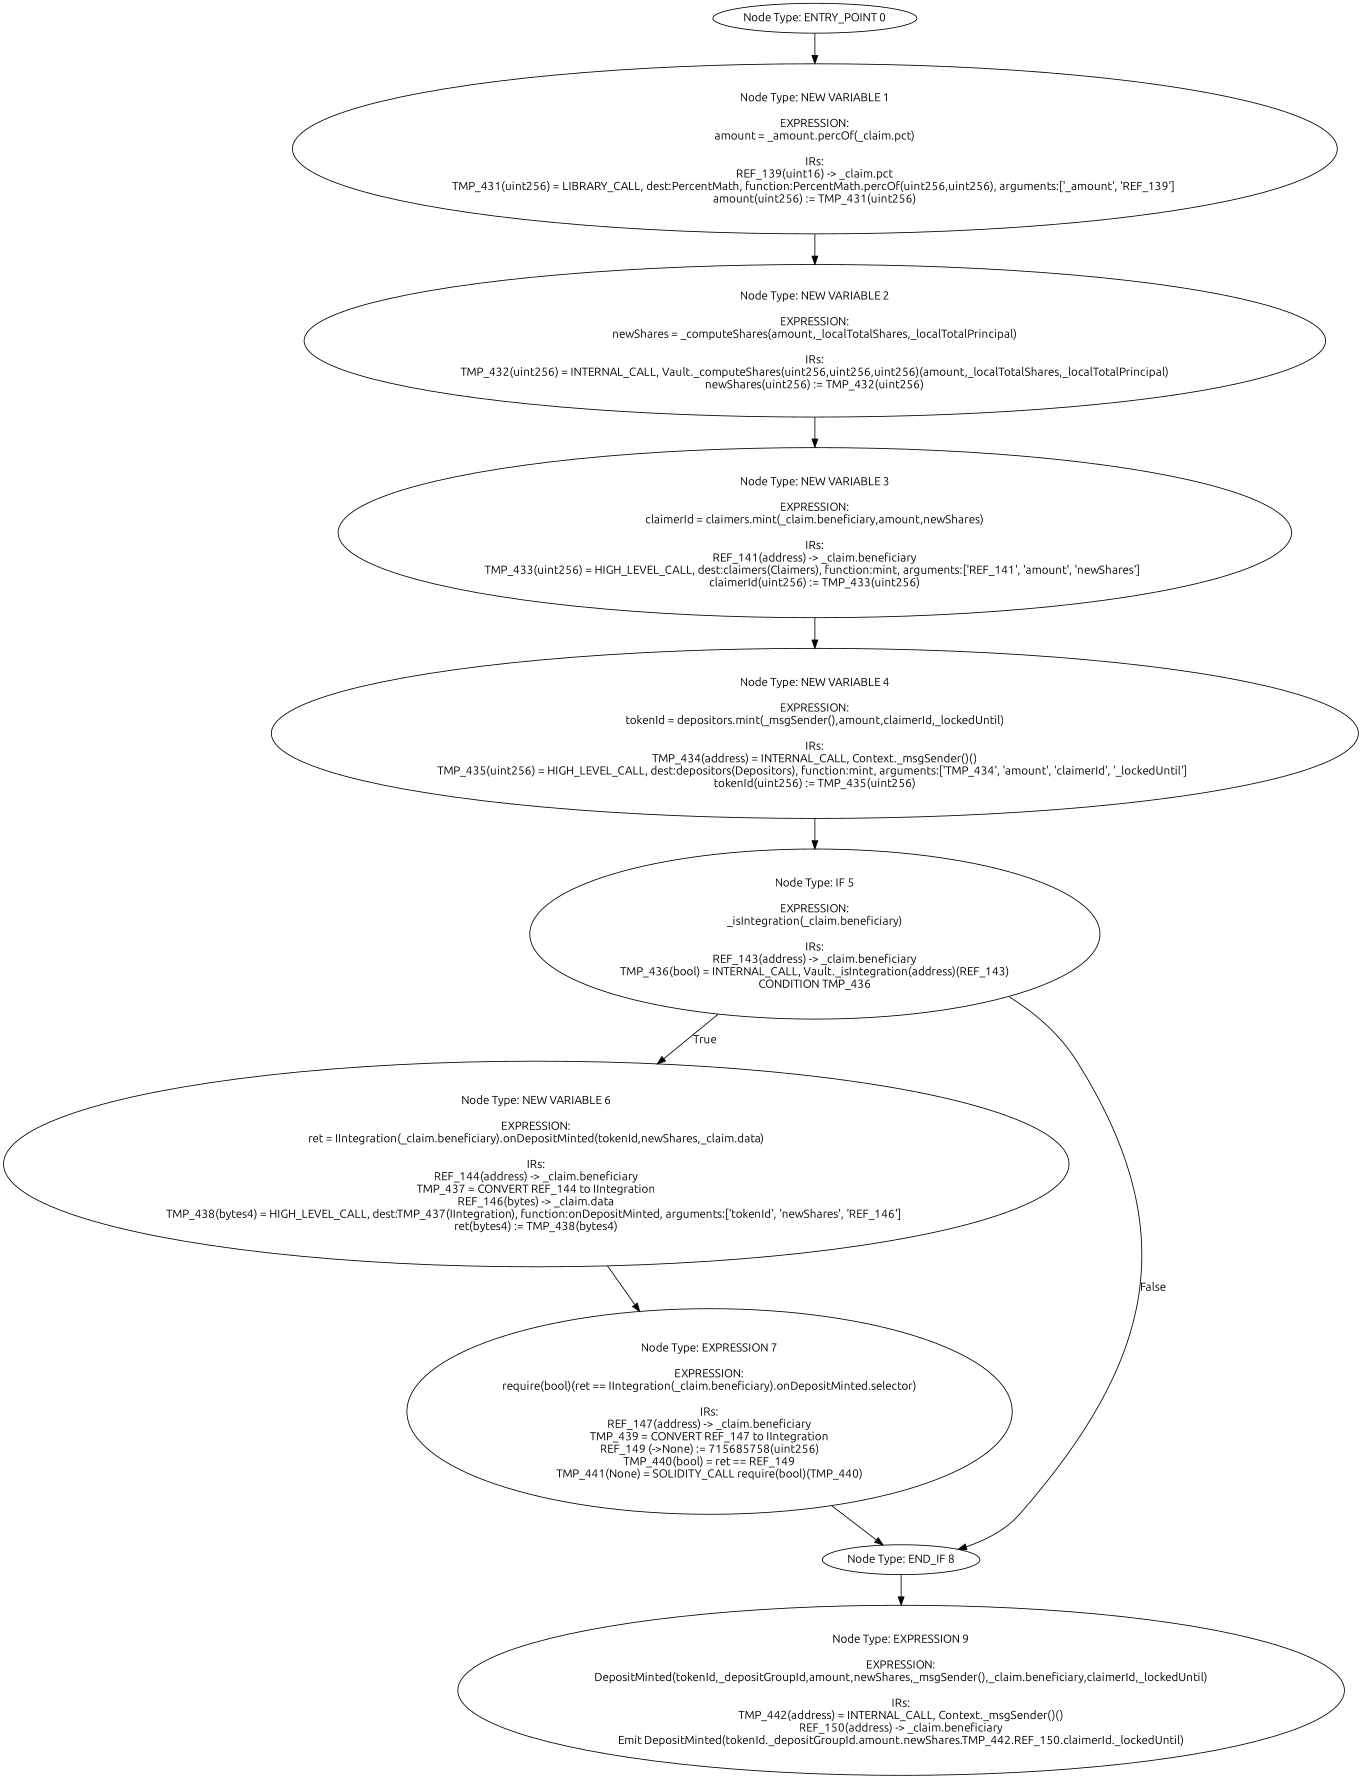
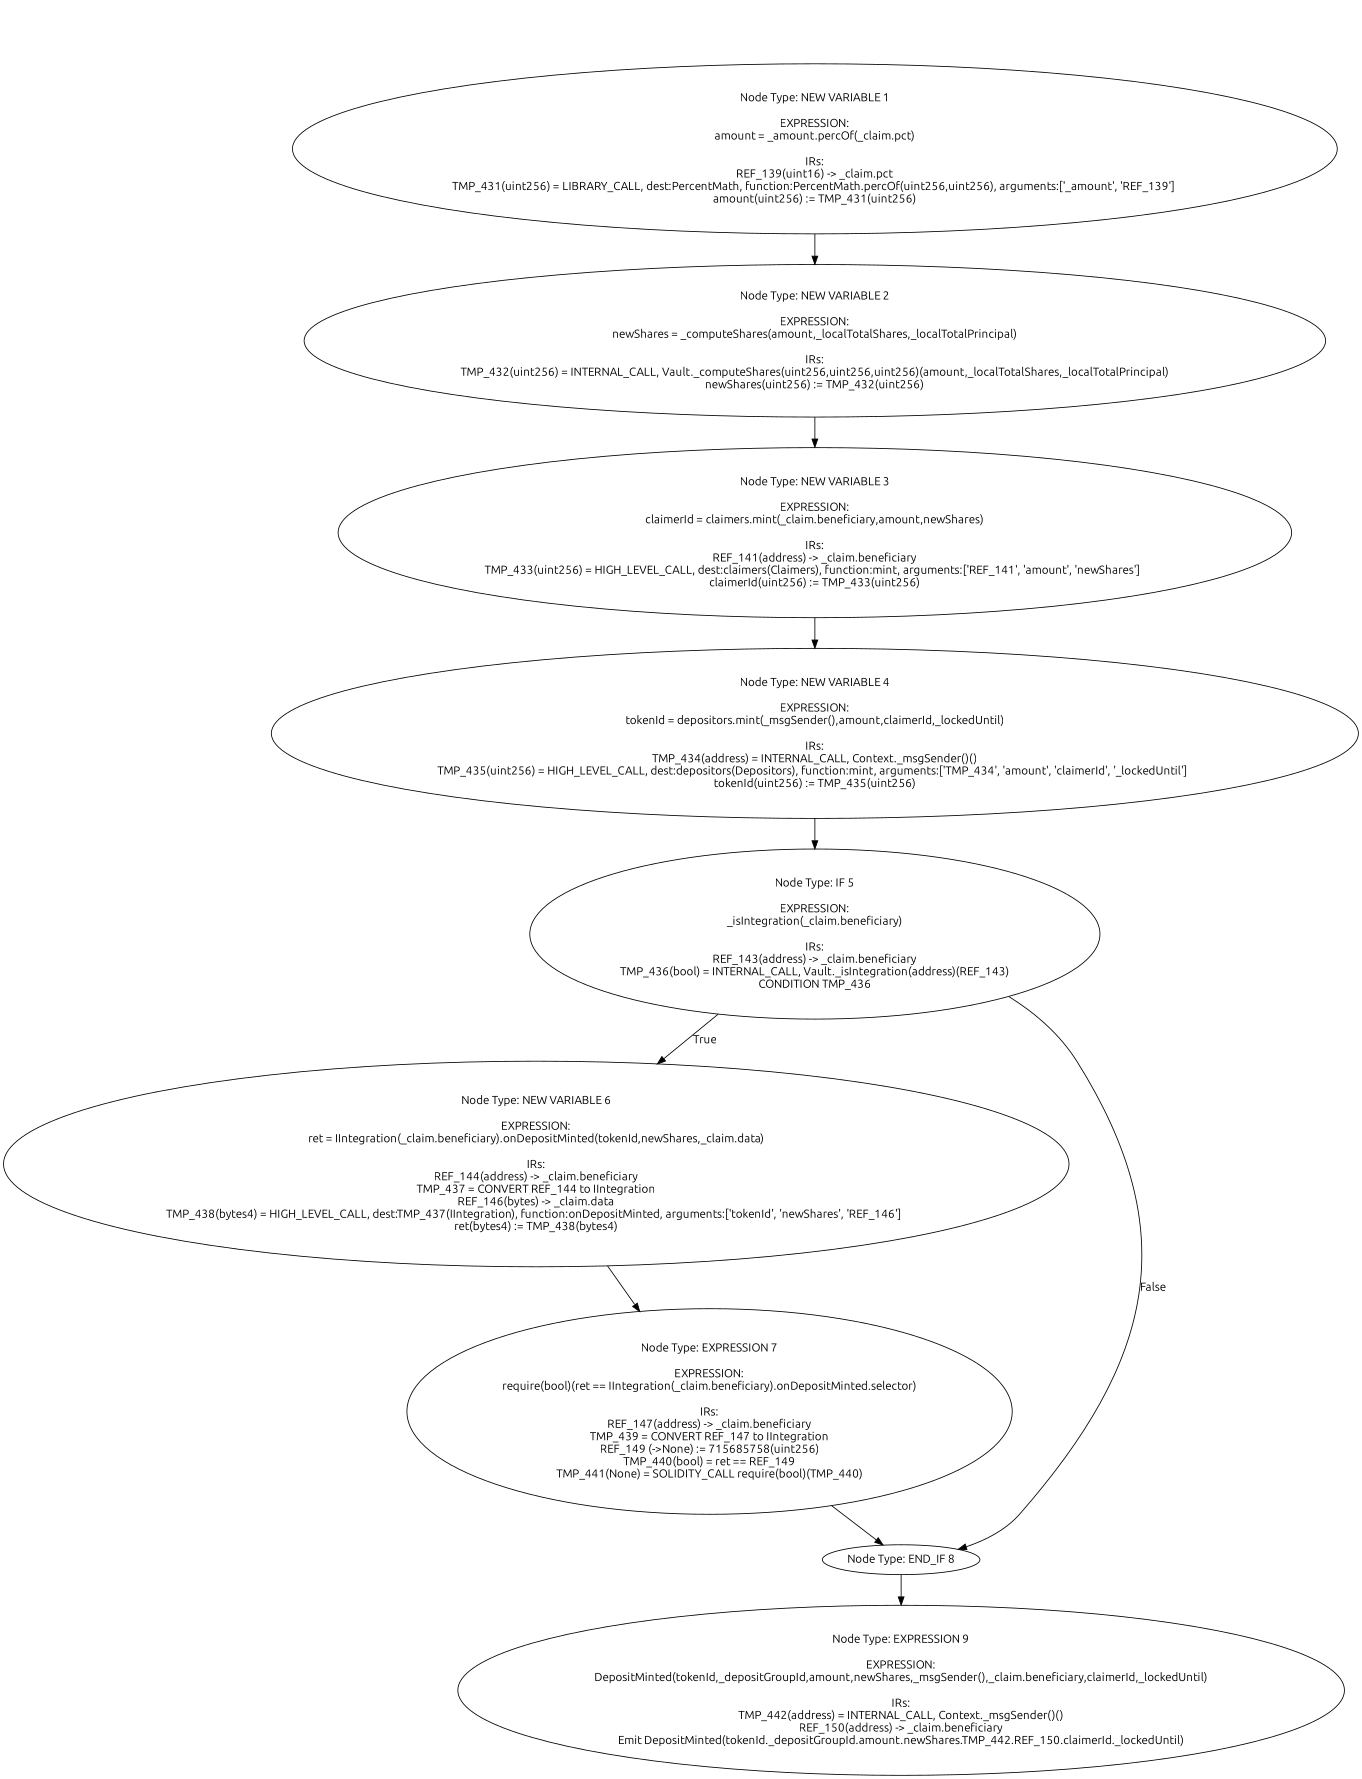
node "Node Type: ENTRY_POINT 0": removed
